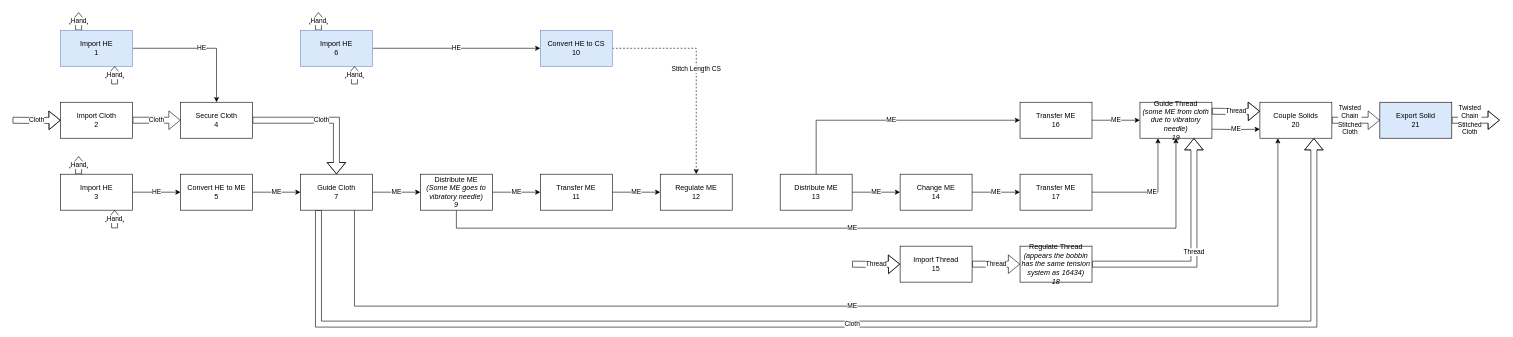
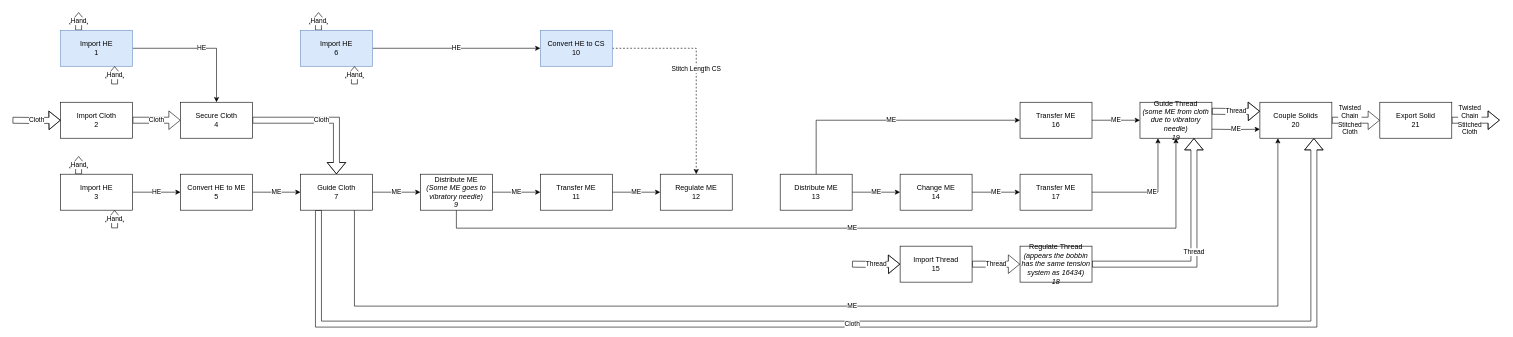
node "Export Solid 21": fillcolor #dae8fc -> #ffffff
